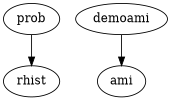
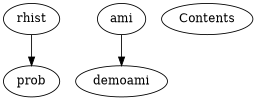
node "Contents": added
edge "prob" -> "rhist": reversed
edge "demoami" -> "ami": reversed
